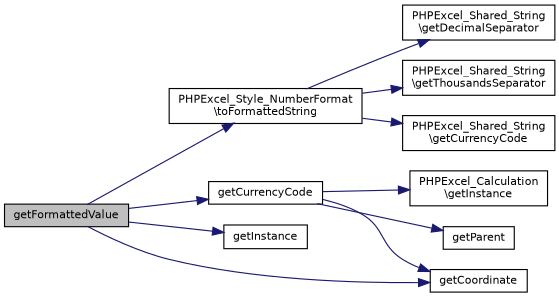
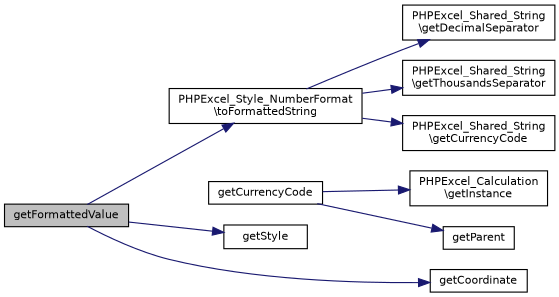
edge "getFormattedValue" -> "getCurrencyCode": removed
edge "getCurrencyCode" -> "getCoordinate": removed
node "getInstance": label "getInstance" -> "getStyle"
